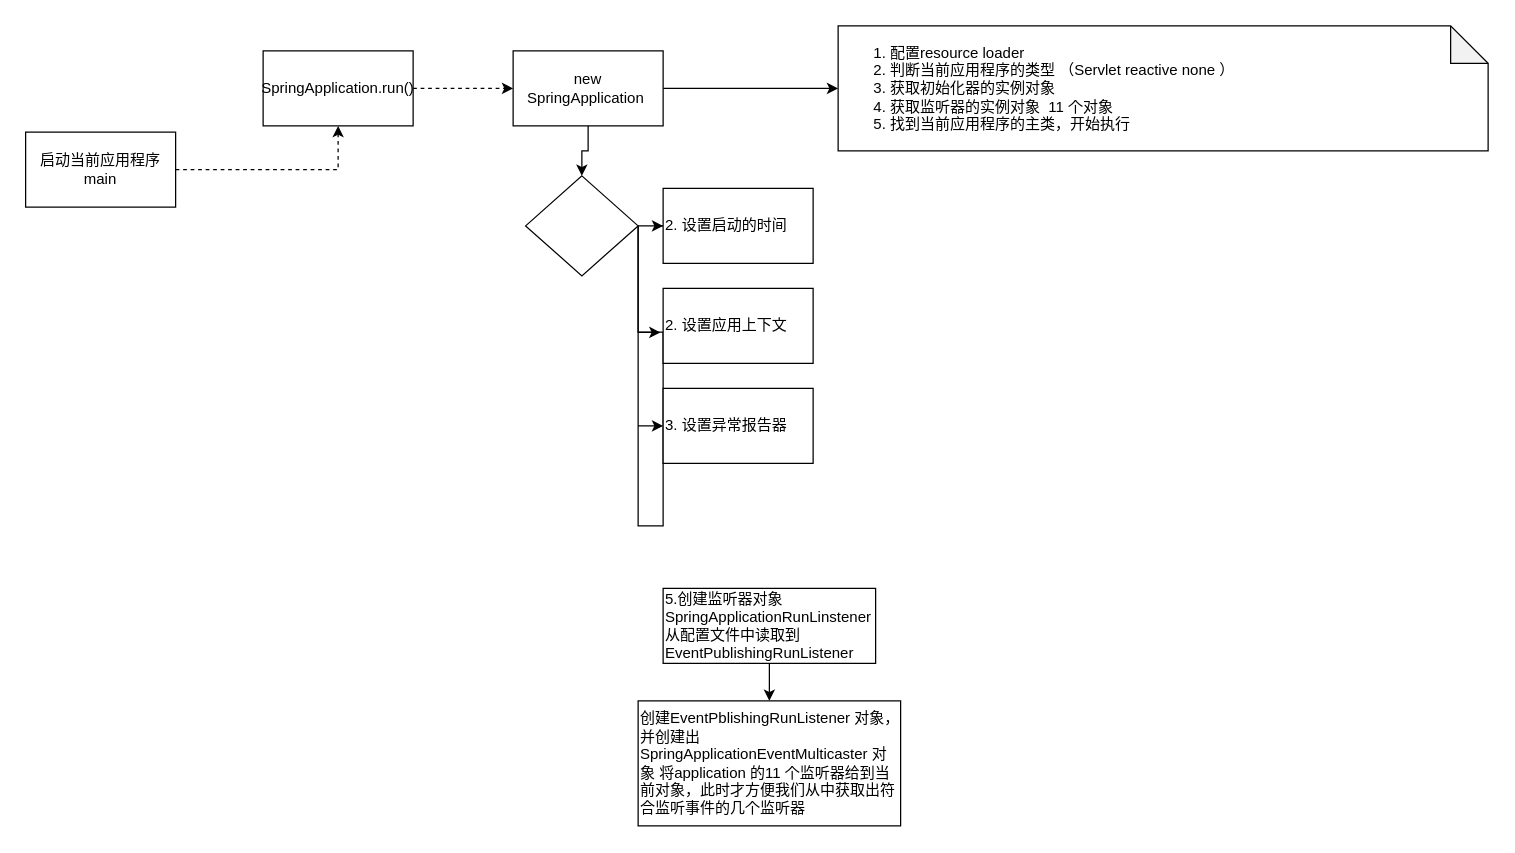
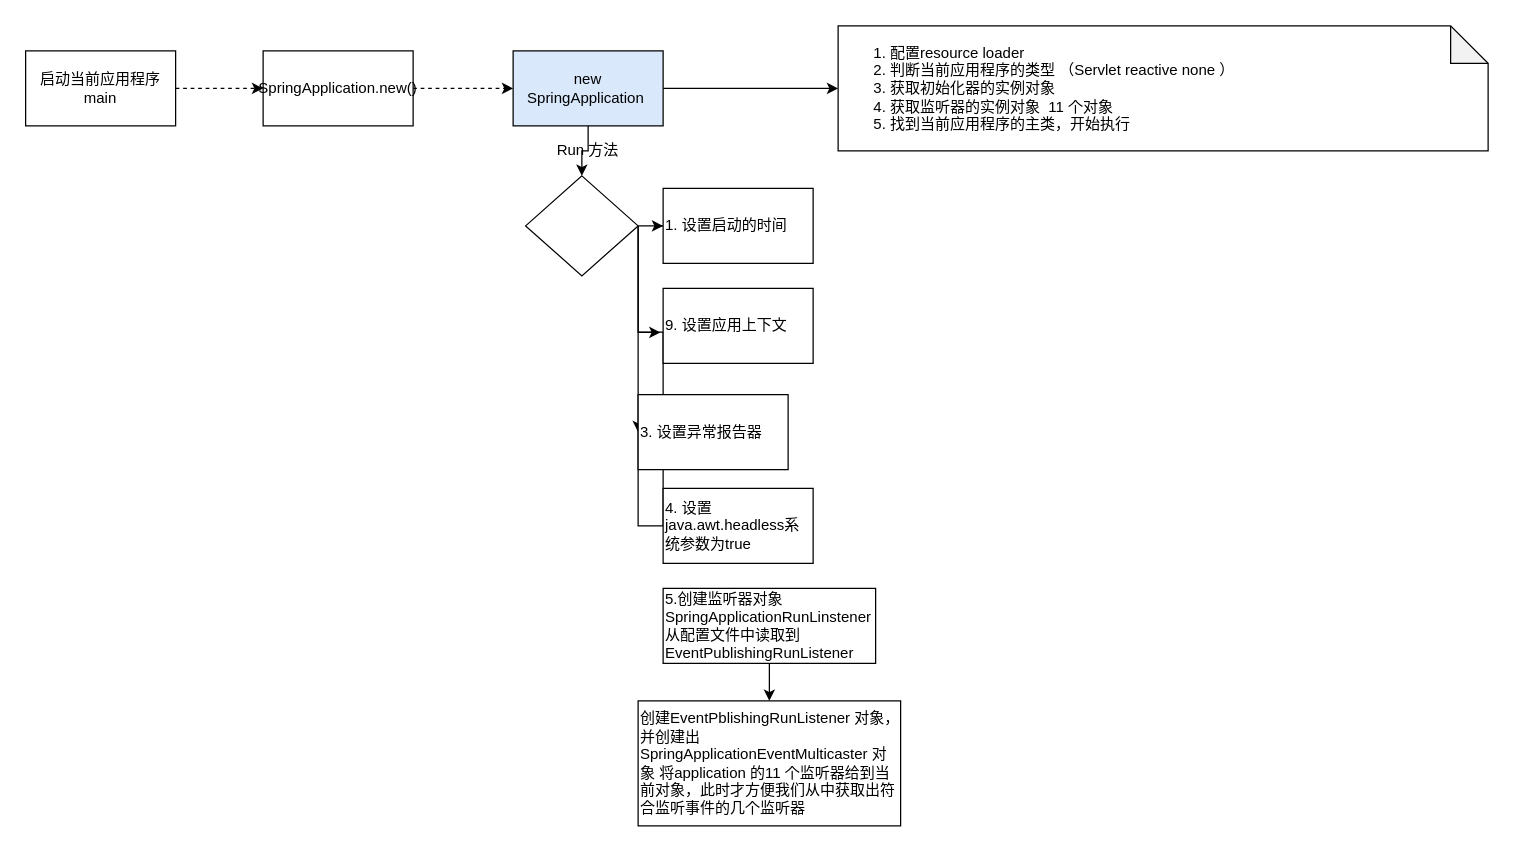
node "SpringApplication.run()": label "SpringApplication.run()" -> "SpringApplication.new()"
node "new SpringApplication": fillcolor #ffffff -> #dae8fc
node "Run 方法": added
node "启动当前应用程序main": moved (101, 169) -> (101, 88)
node "2. 设置启动的时间": label "2. 设置启动的时间" -> "1. 设置启动的时间"
node "2. 设置应用上下文": label "2. 设置应用上下文" -> "9. 设置应用上下文"
node "3. 设置异常报告器": moved (738, 426) -> (713, 432)
node "4. 设置java.awt.headless系统参数为true": added
